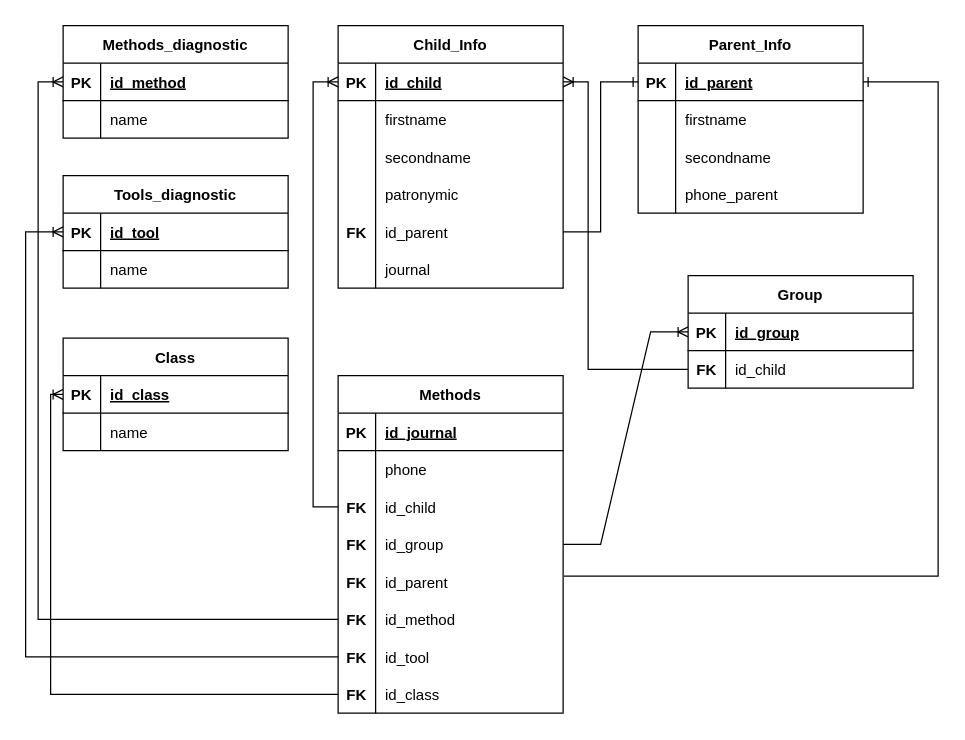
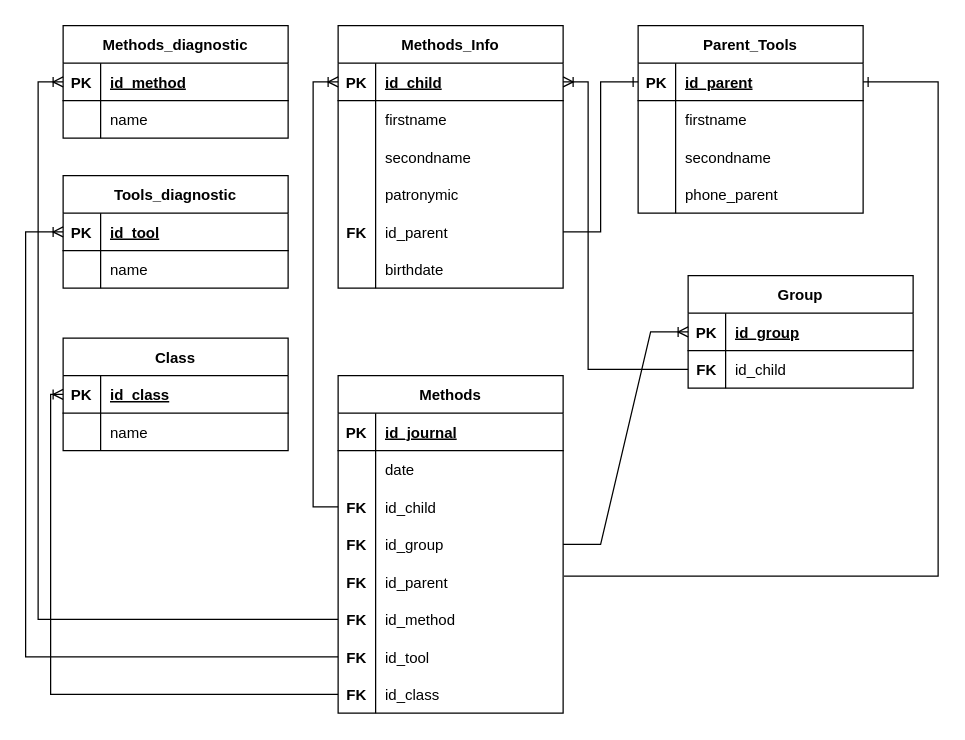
node "Child_Info": label "Child_Info" -> "Methods_Info"
node "Parent_Info": label "Parent_Info" -> "Parent_Tools"
node "journal": label "journal" -> "birthdate"
node "phone": label "phone" -> "date"
